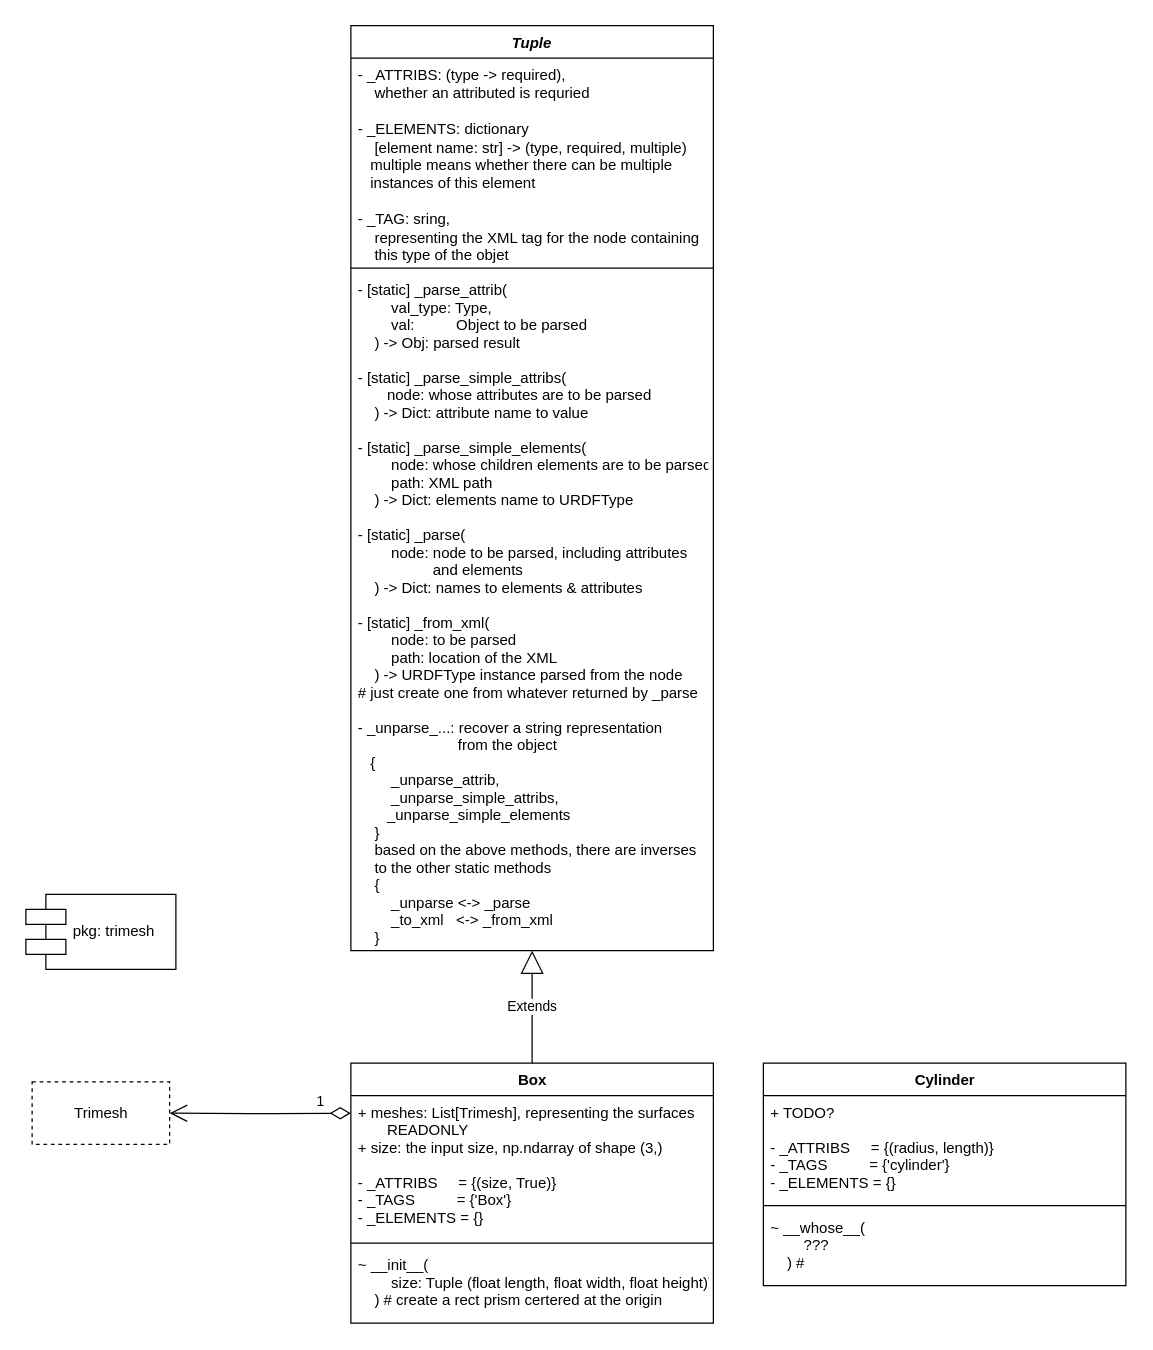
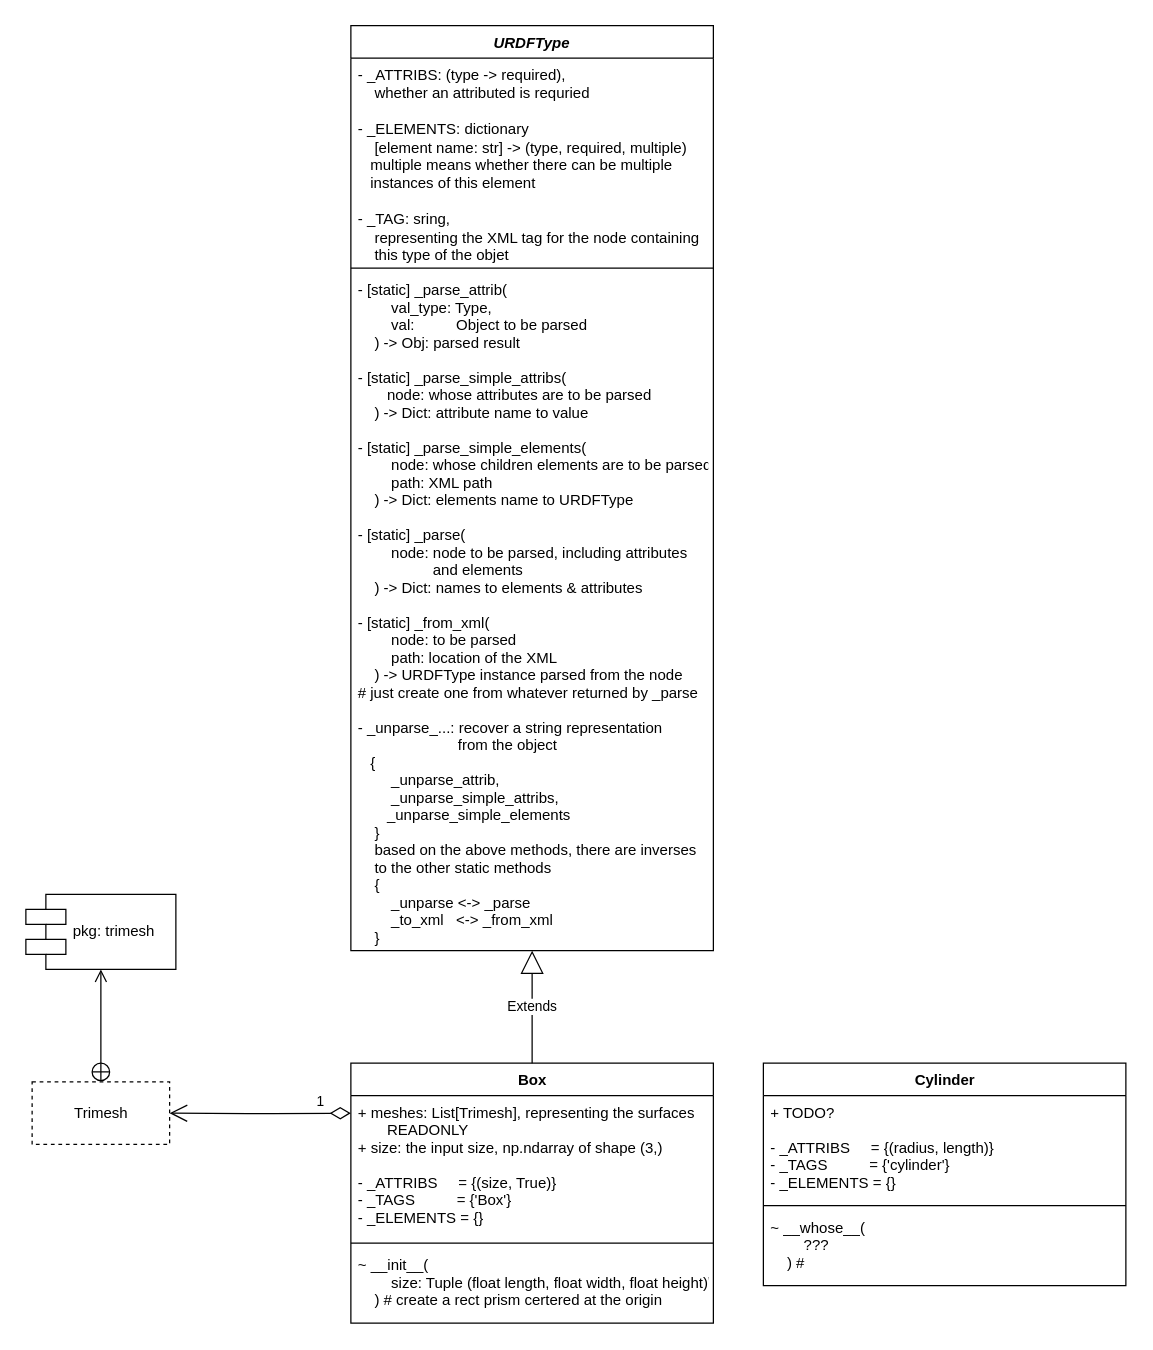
node "Tuple": label "Tuple" -> "URDFType"
edge "pkg: trimesh" -- "Trimesh": added
